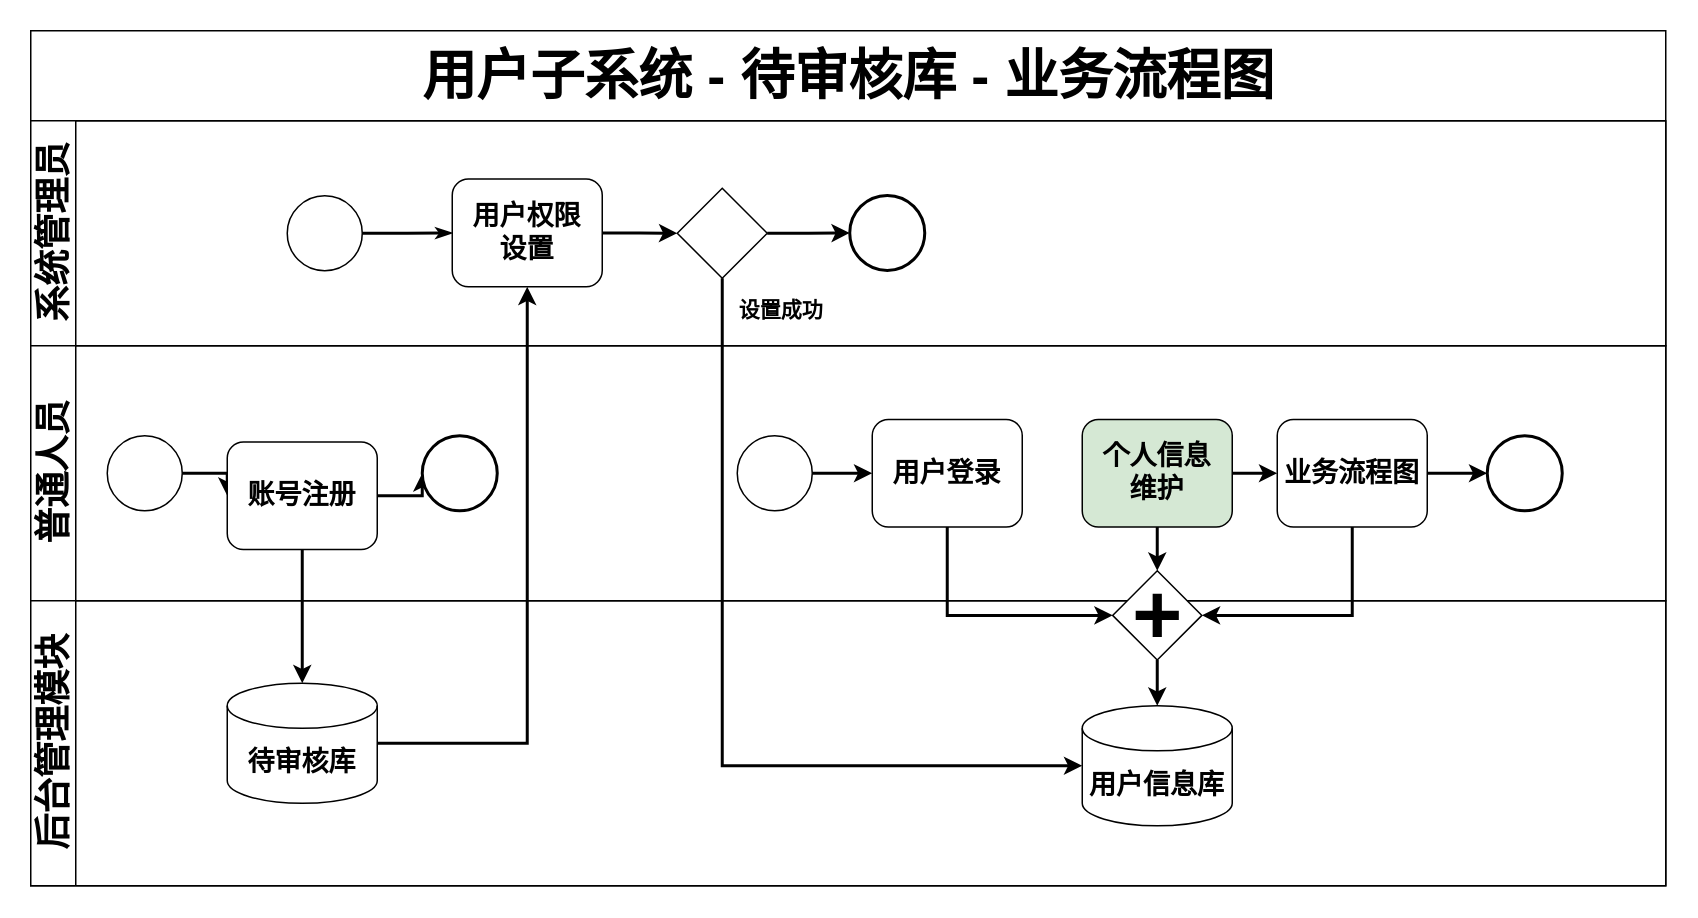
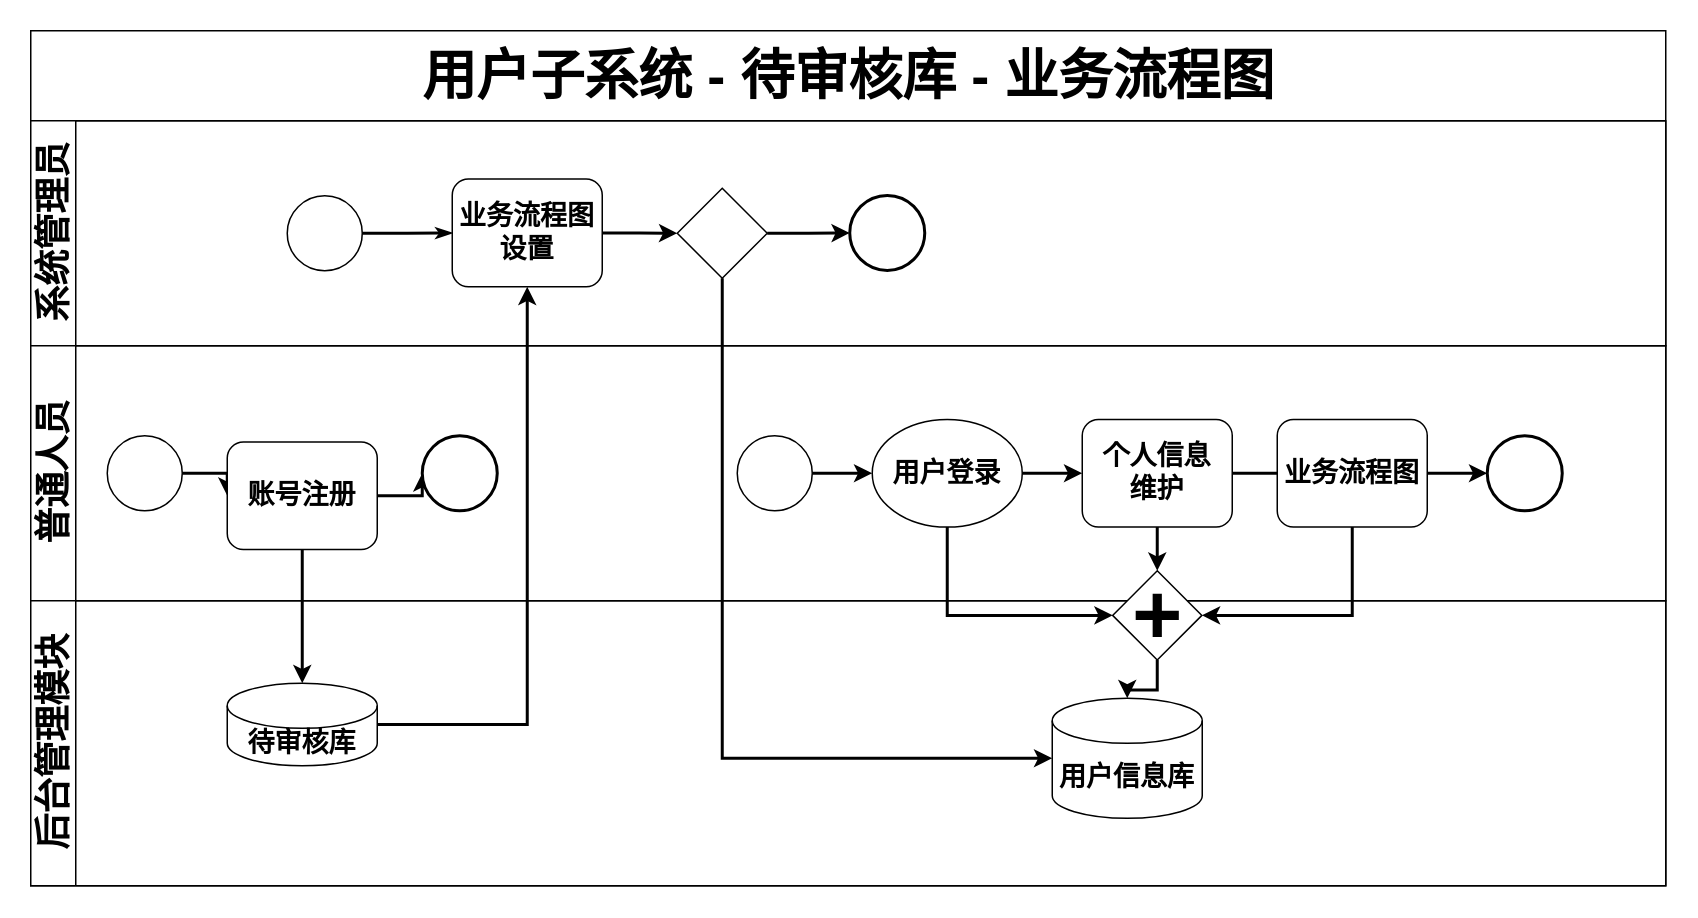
node "用户权限 设置": label "用户权限 设置" -> "业务流程图 设置"
node "设置成功": removed
node "用户登录": shape rounded rectangle -> ellipse
edge "用户登录" -> "个人信息 维护": added
node "个人信息 维护": fillcolor #d5e8d4 -> #ffffff
edge "个人信息 维护" -> "业务流程图": arrowhead classic -> none
node "待审核库": size 150x120 -> 150x83
node "用户信息库": moved (1157, 766) -> (1127, 758)
